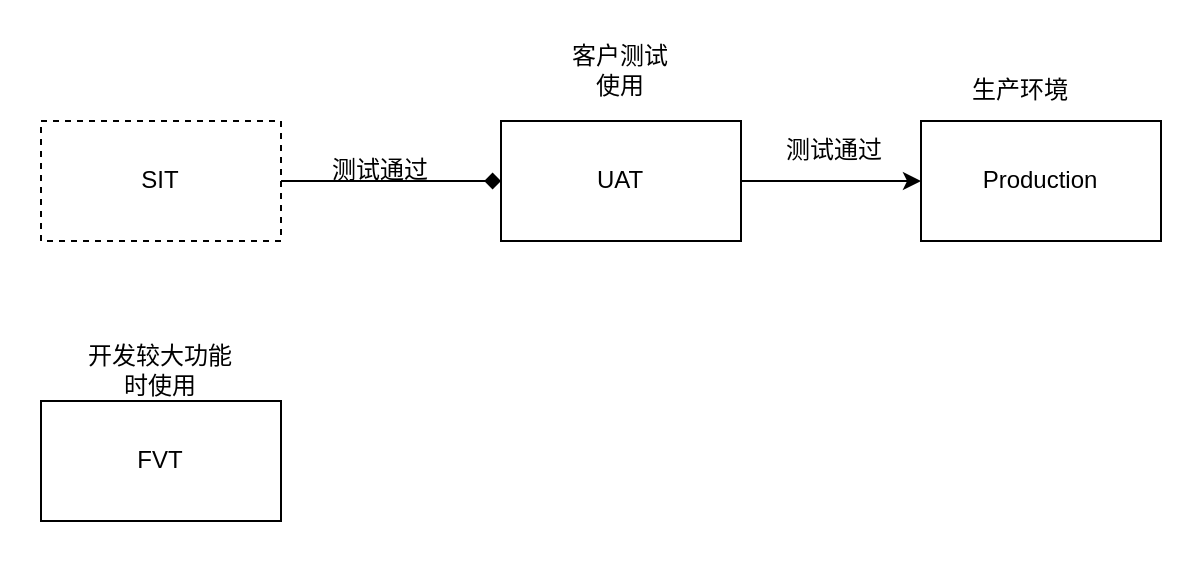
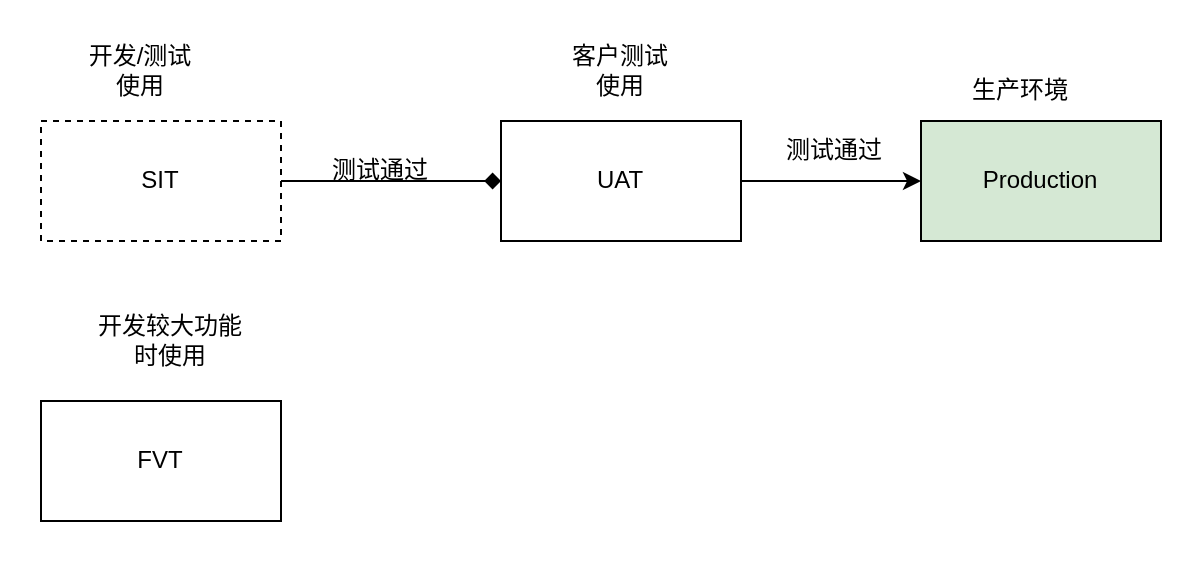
node "开发/测试使用": added
node "Production": fillcolor #ffffff -> #d5e8d4
node "开发较大功能时使用": moved (161, 371) -> (171, 341)
